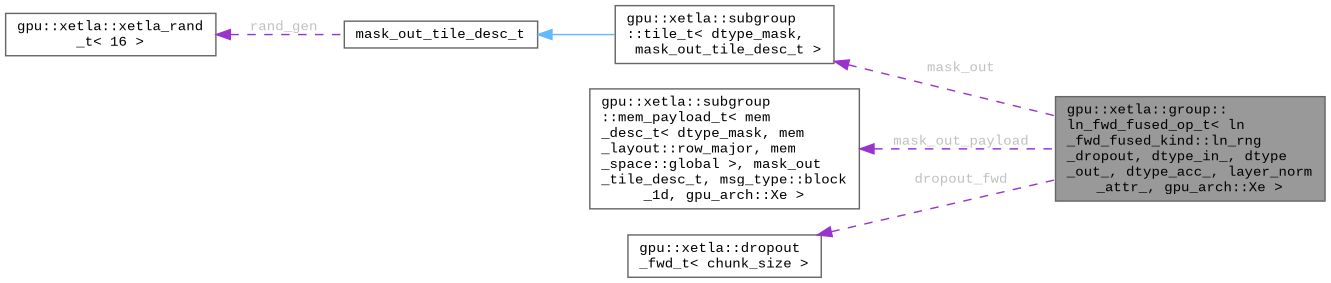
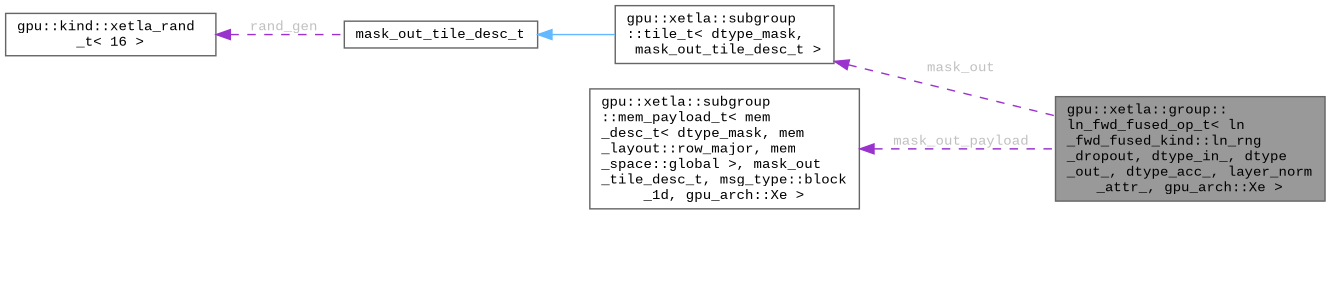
node "gpu::xetla::xetla_rand _t< 16 >": label "gpu::xetla::xetla_rand _t< 16 >" -> "gpu::kind::xetla_rand _t< 16 >"
node "gpu::xetla::dropout _fwd_t< chunk_size >": removed
